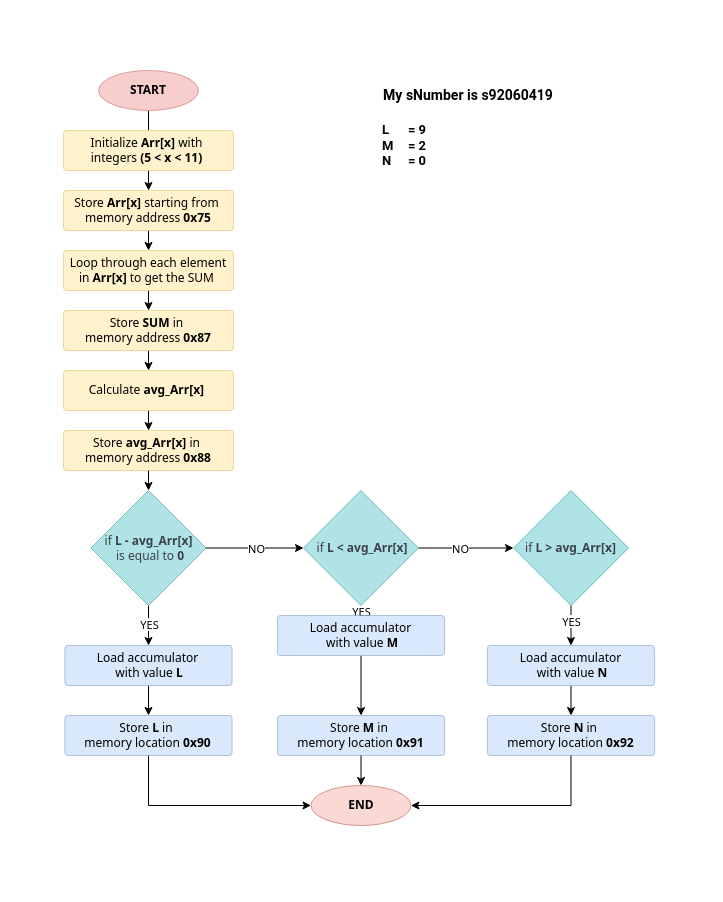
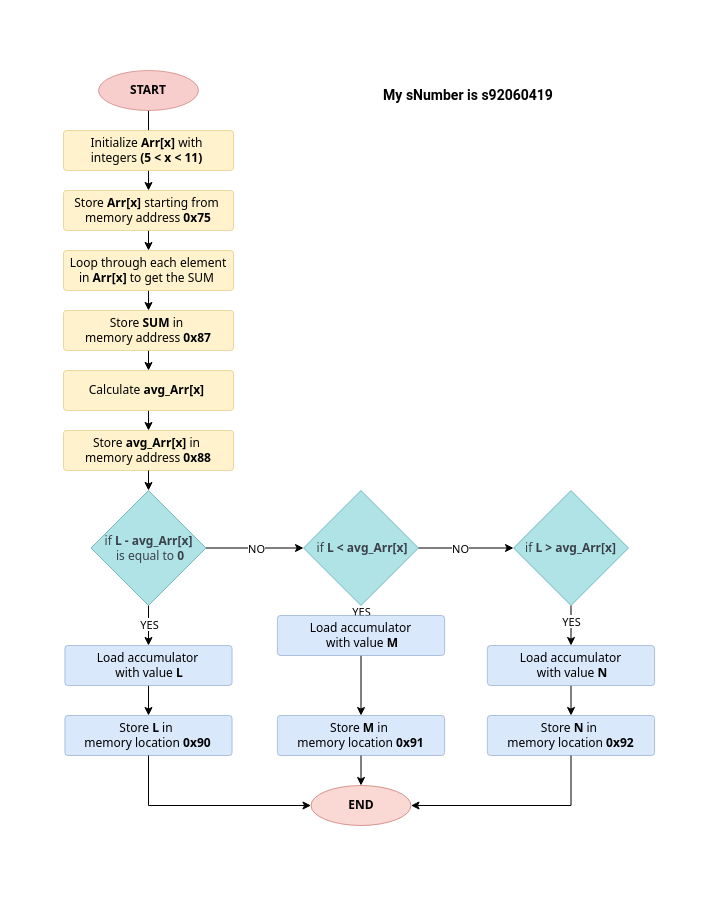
node "L = 9 M = 2 N = 0": removed
